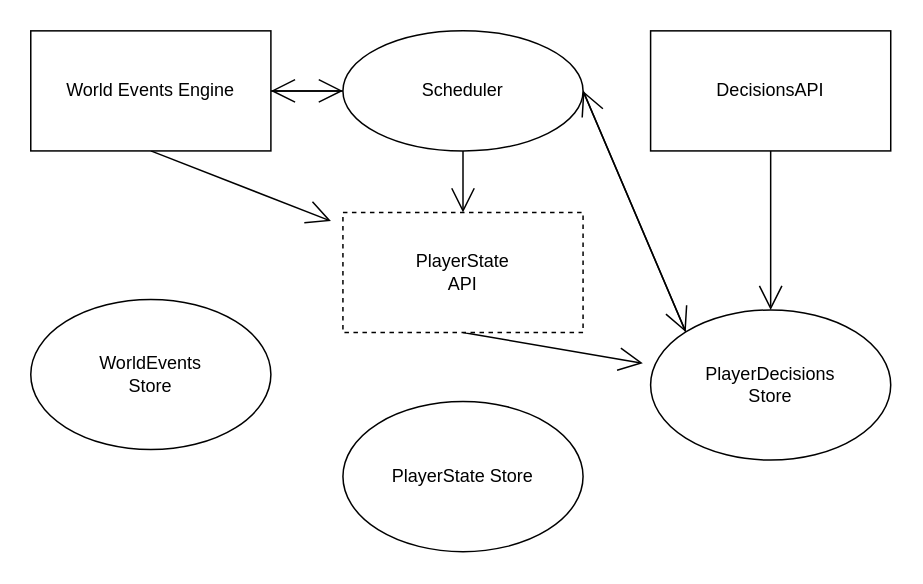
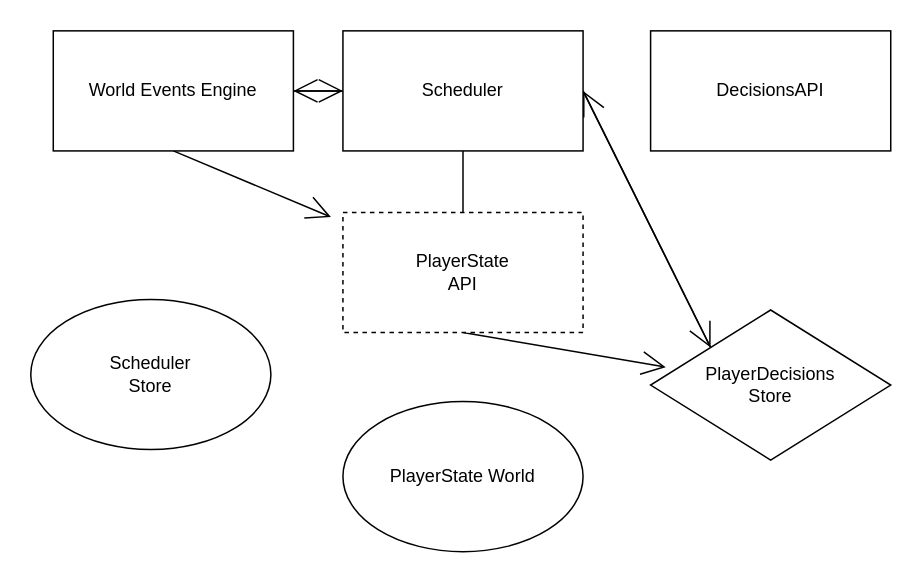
node "World Events Engine": moved (151, 91) -> (173, 91)
node "Scheduler": shape ellipse -> rectangle
edge "Scheduler" -> "PlayerState API": arrowhead open -> none
edge "DecisionsAPI" -> "PlayerDecisions Store": removed
node "WorldEvents Store": label "WorldEvents Store" -> "Scheduler Store"
node "PlayerDecisions Store": shape ellipse -> diamond
node "PlayerState Store": label "PlayerState Store" -> "PlayerState World"
